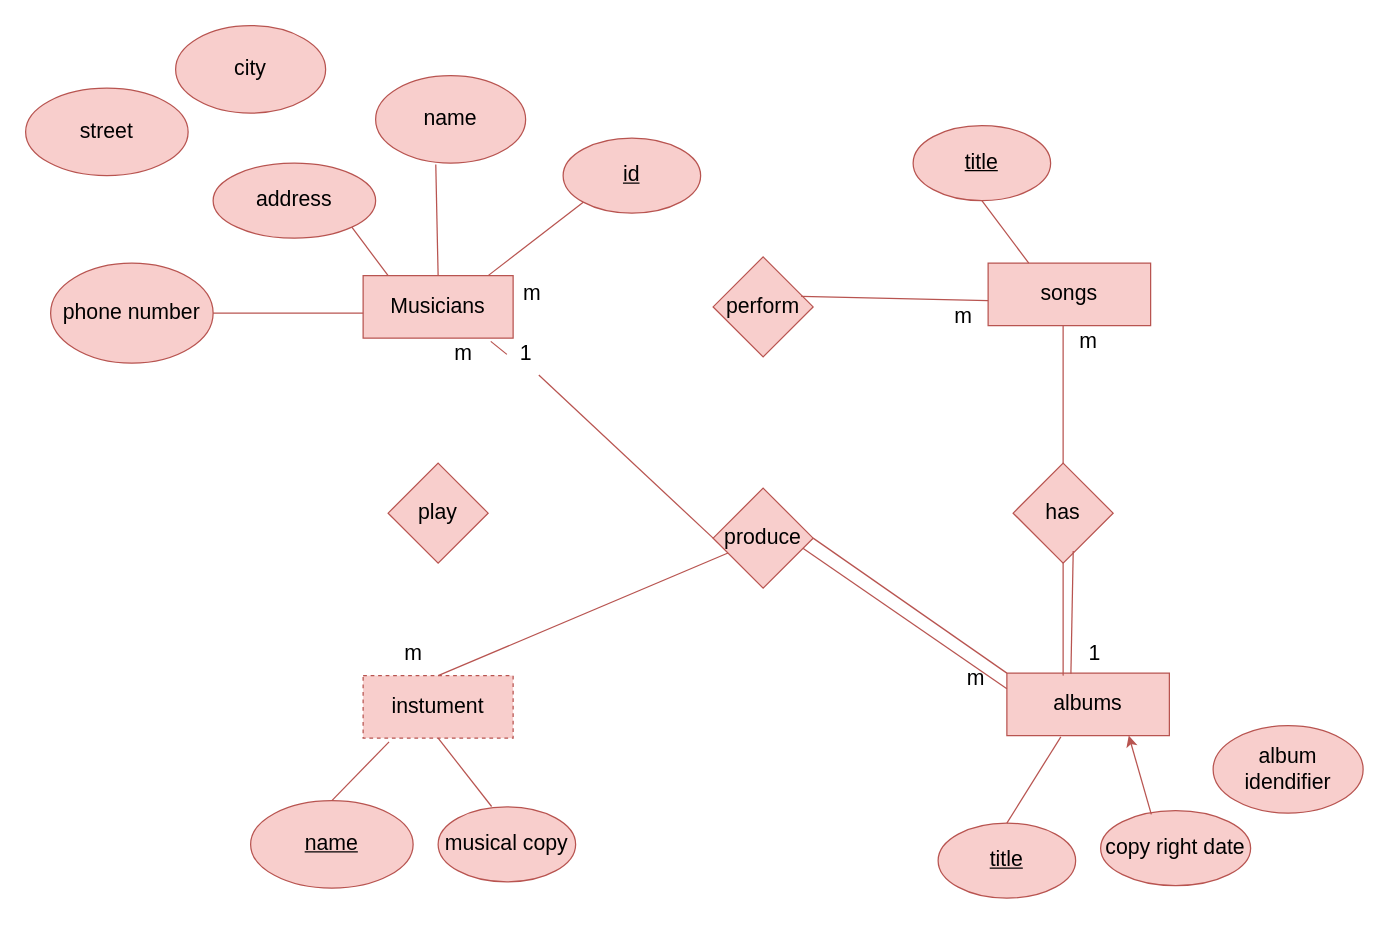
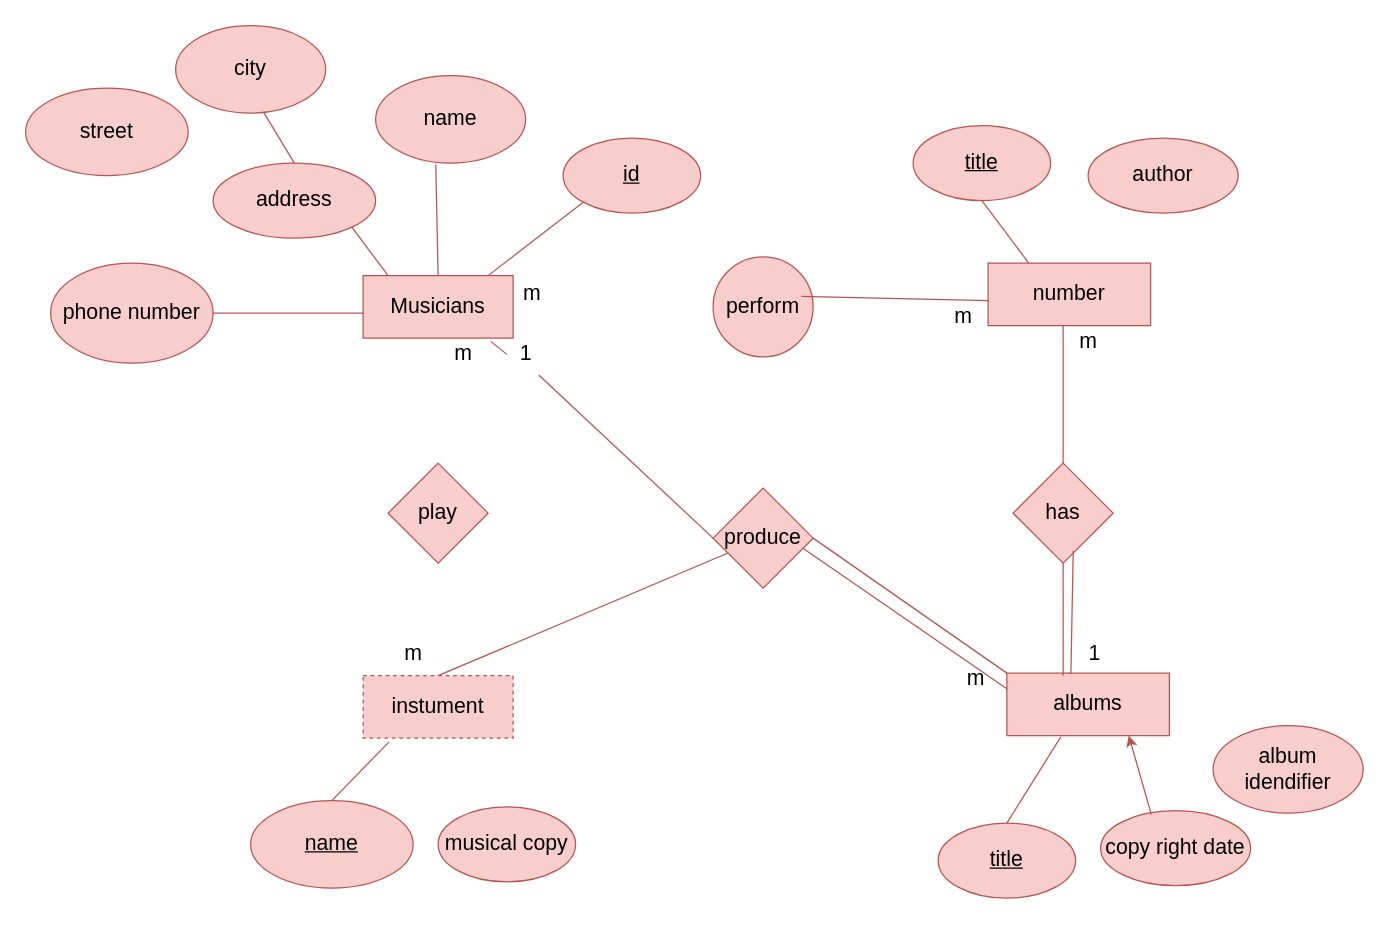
edge "city" -- "address": added
node "author": added
node "songs": label "songs" -> "number"
node "perform": shape diamond -> ellipse
edge "instument" -- "musical copy": removed
